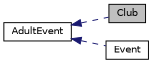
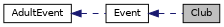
edge "Club" -> "AdultEvent": now "Club" -> "Event"
